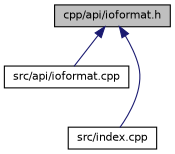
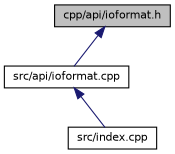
edge "src/index.cpp" -> "cpp/api/ioformat.h": now "src/index.cpp" -> "src/api/ioformat.cpp"
